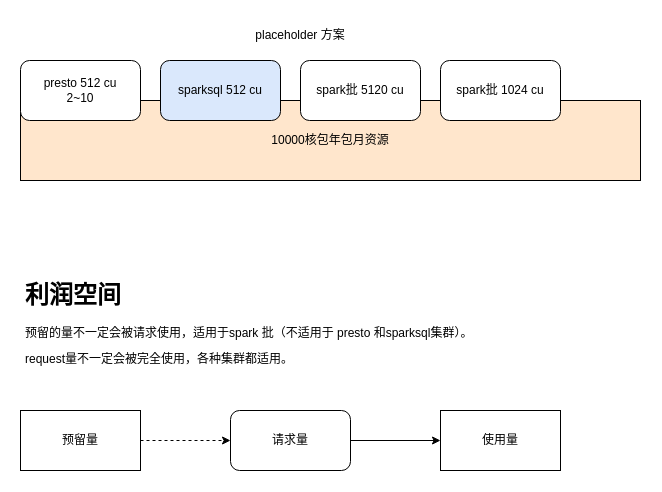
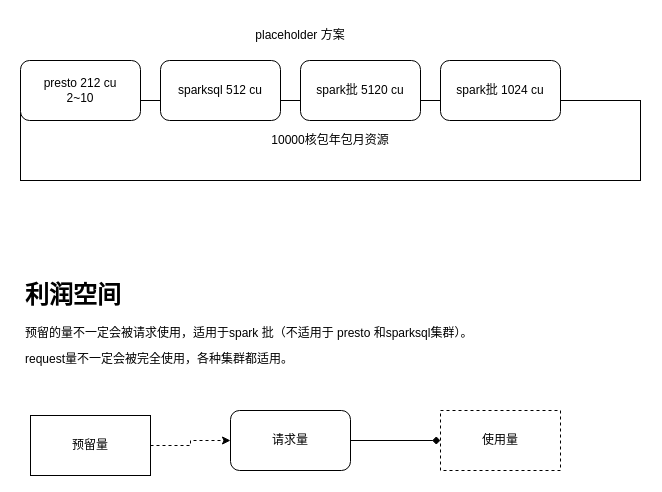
node "presto 512 cu 2~10": label "presto 512 cu 2~10" -> "presto 212 cu 2~10"
node "sparksql 512 cu": fillcolor #dae8fc -> #ffffff
node "10000核包年包月资源": fillcolor #ffe6cc -> #ffffff
node "预留量": moved (81, 441) -> (91, 446)
edge "请求量" -> "使用量": arrowhead classic -> diamond
node "使用量": style solid -> dashed
